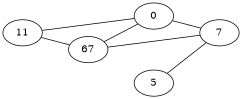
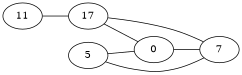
edge "0" -- "11": now "0" -- "5"
node "67": label "67" -> "17"
